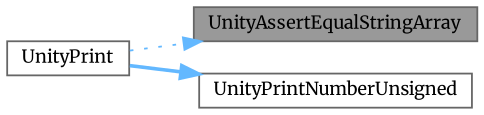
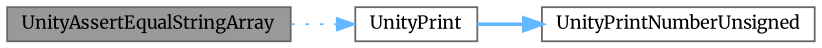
edge "UnityPrint" -> "UnityAssertEqualStringArray": reversed
